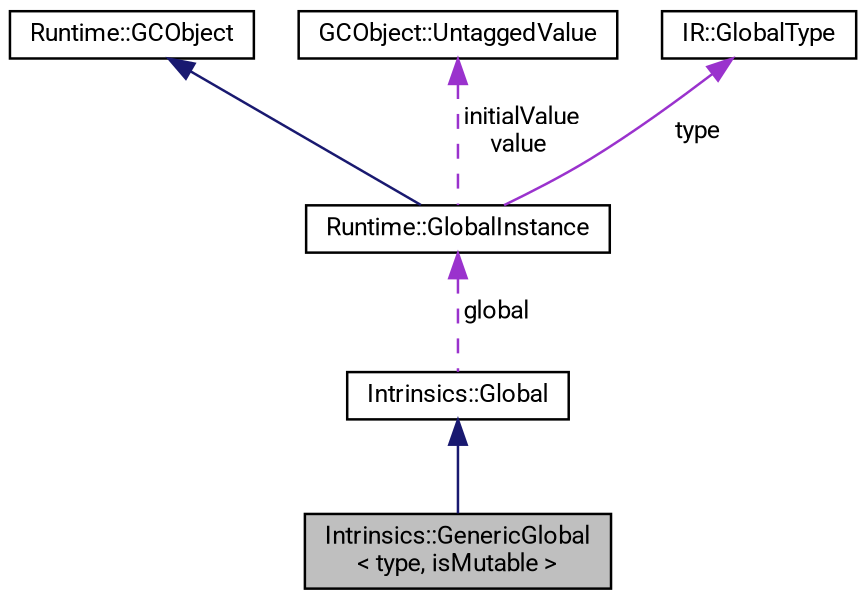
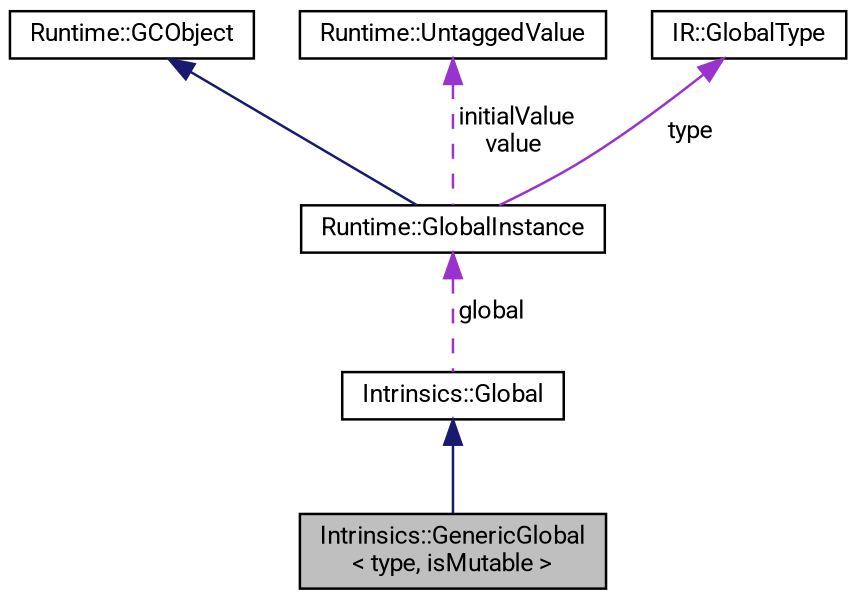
node "GCObject::UntaggedValue": label "GCObject::UntaggedValue" -> "Runtime::UntaggedValue"
